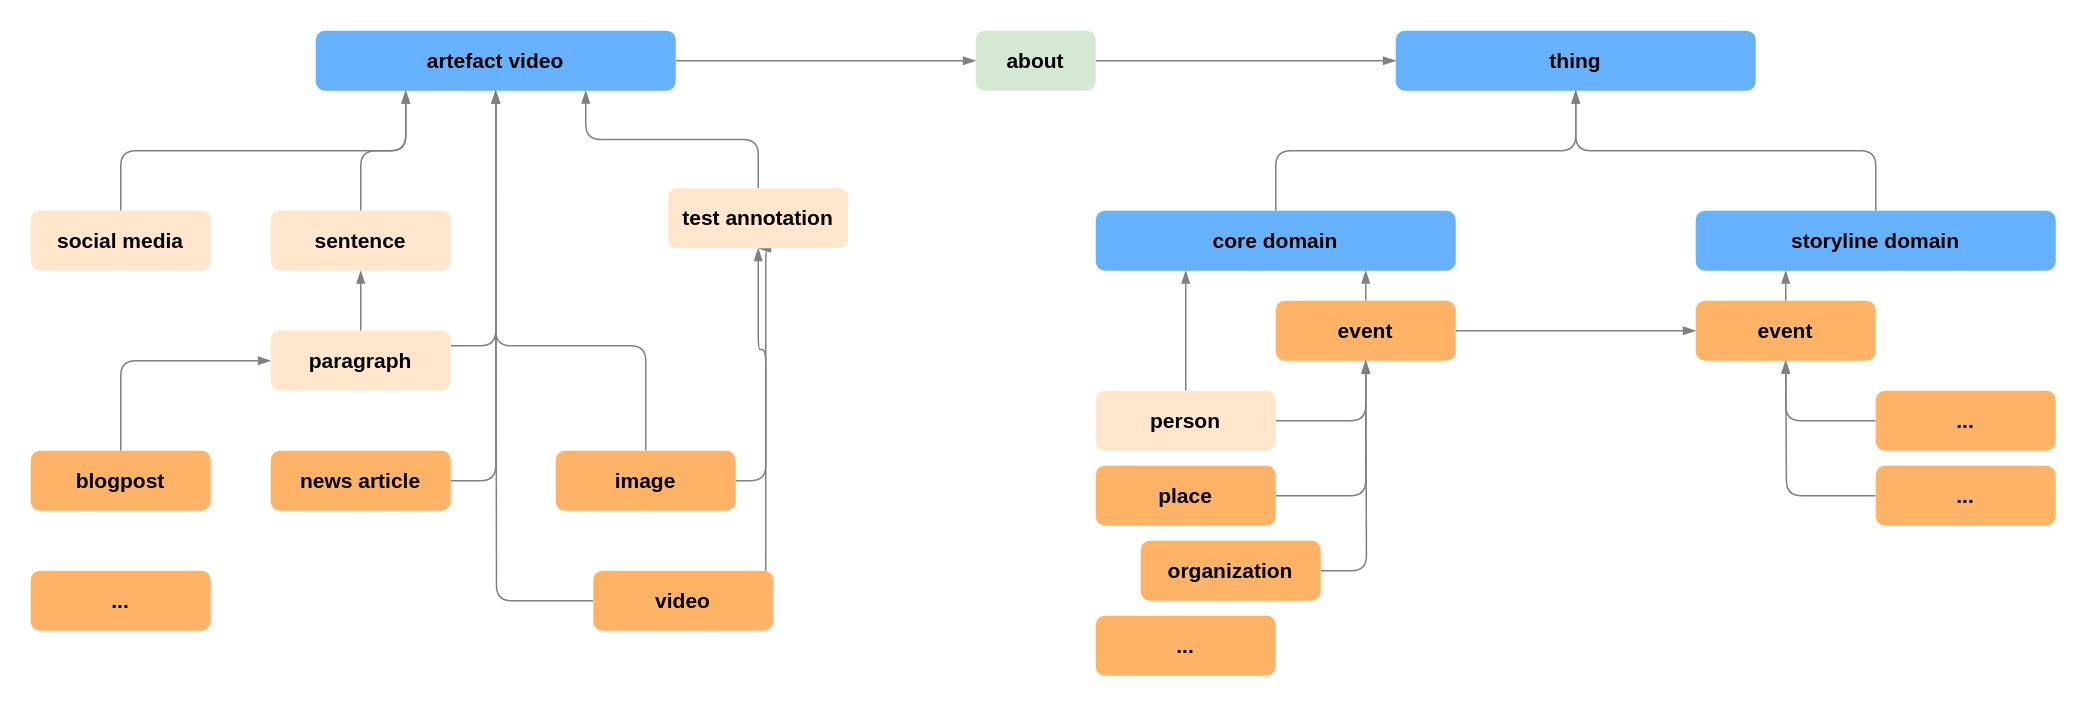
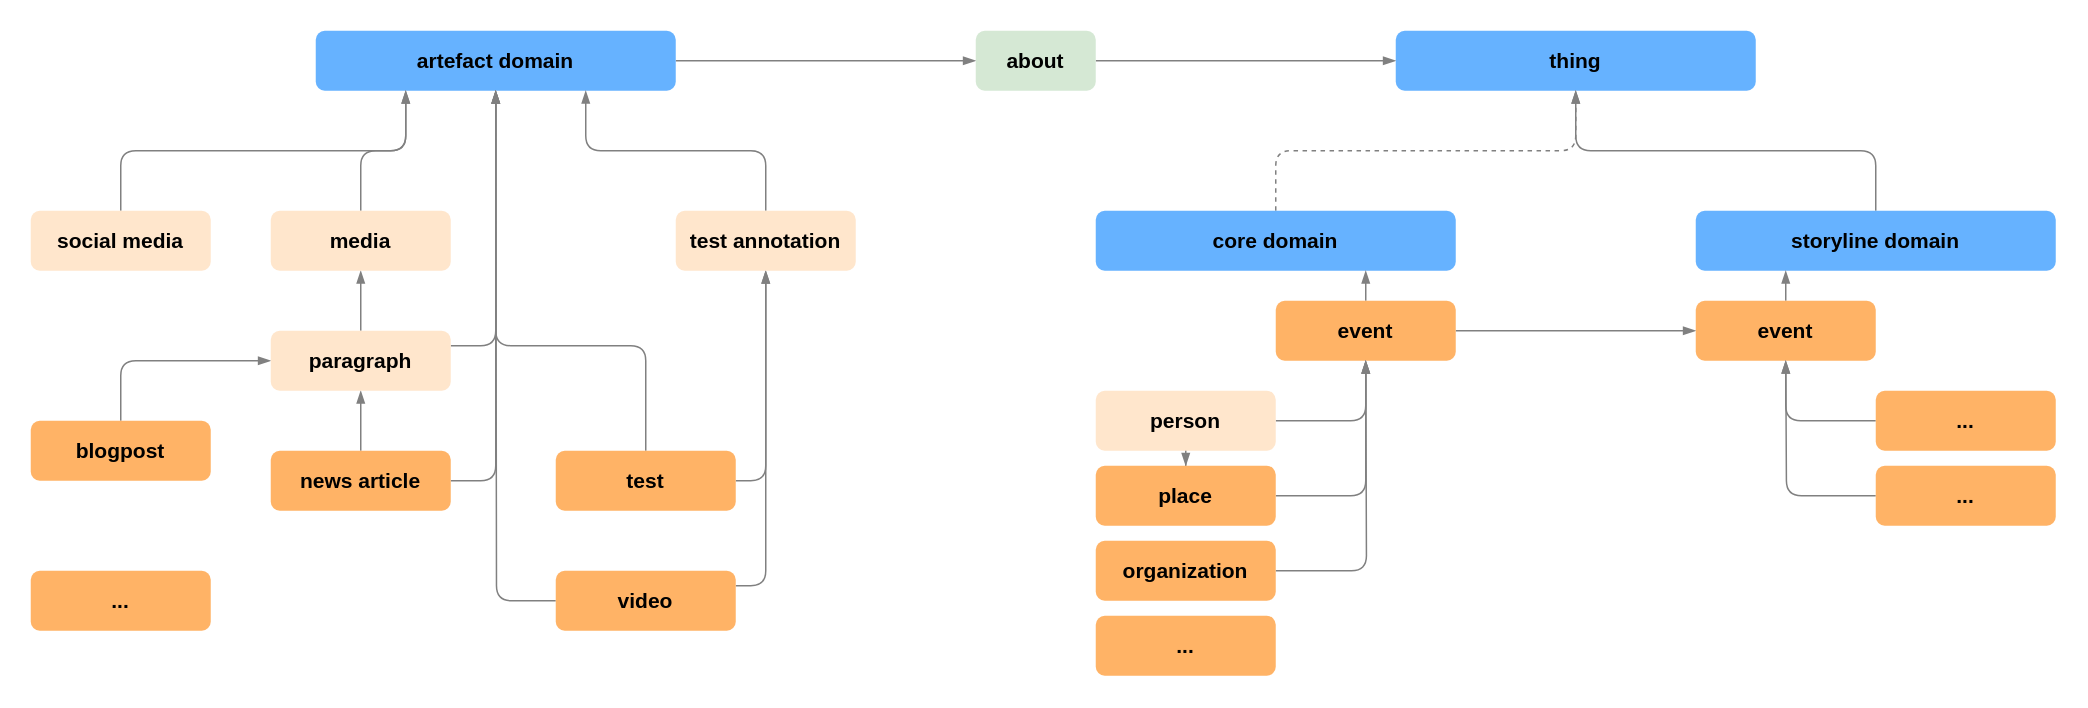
node "artefact video": label "artefact video" -> "artefact domain"
edge "core domain" -> "thing": style solid -> dashed
node "test annotation": moved (758, 218) -> (766, 241)
node "sentence": label "sentence" -> "media"
edge "person" -> "core domain": now "person" -> "place"
edge "news article" -> "paragraph": added
node "blogpost": moved (121, 481) -> (121, 451)
node "image": label "image" -> "test"
node "organization": moved (1231, 571) -> (1186, 571)
node "video": moved (683, 601) -> (646, 601)
